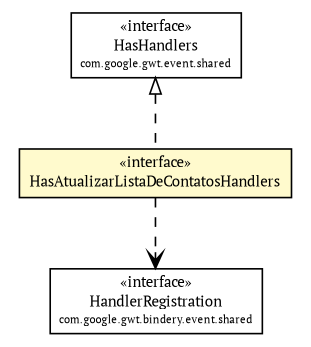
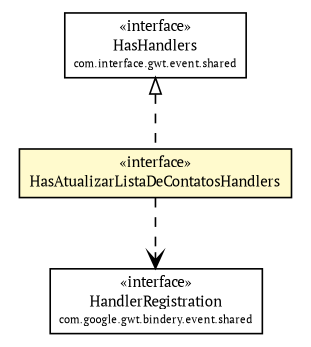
node "HasHandlers": text "com.google.gwt.event.shared" -> "com.interface.gwt.event.shared"
